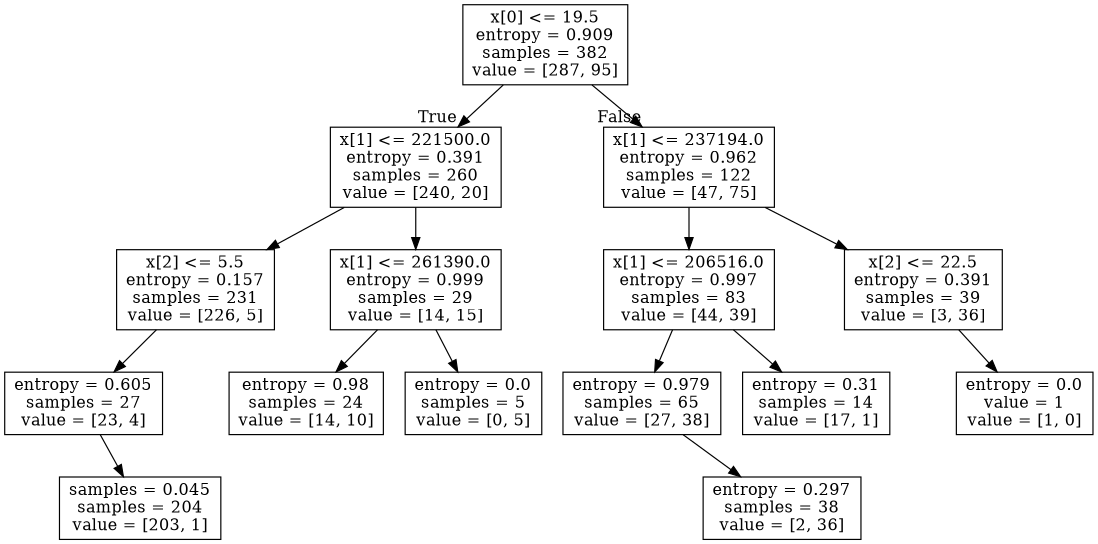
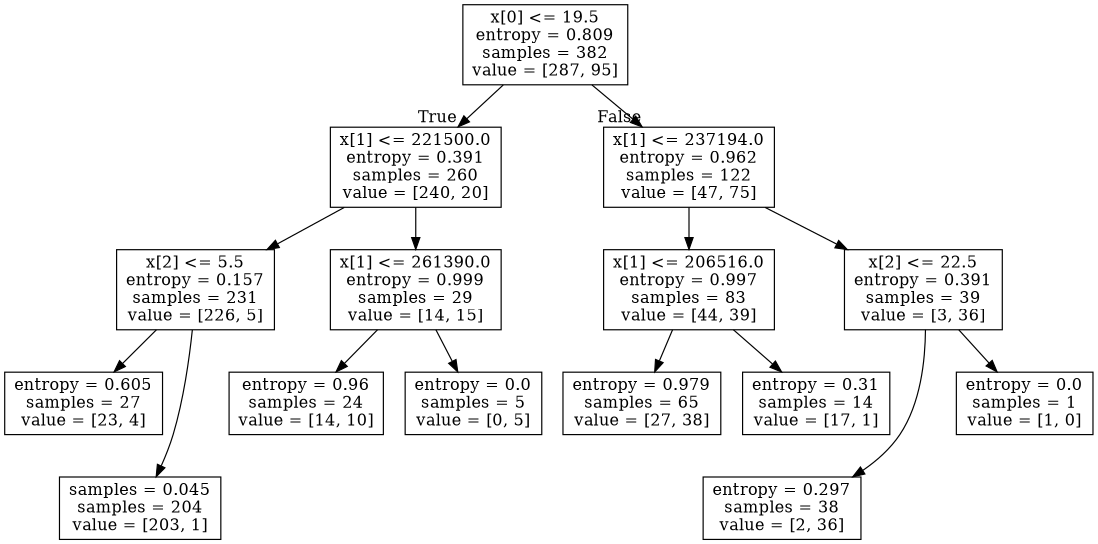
node "x[0] <= 19.5 entropy = 0.909 samples = 382 value = [287, 95]": label "x[0] <= 19.5 entropy = 0.909 samples = 382 value = [287, 95]" -> "x[0] <= 19.5 entropy = 0.809 samples = 382 value = [287, 95]"
node "entropy = 0.98 samples = 24 value = [14, 10]": label "entropy = 0.98 samples = 24 value = [14, 10]" -> "entropy = 0.96 samples = 24 value = [14, 10]"
node "entropy = 0.0 value = 1 value = [1, 0]": label "entropy = 0.0 value = 1 value = [1, 0]" -> "entropy = 0.0 samples = 1 value = [1, 0]"
edge "entropy = 0.605 samples = 27 value = [23, 4]" -> "samples = 0.045 samples = 204 value = [203, 1]": now "x[2] <= 5.5 entropy = 0.157 samples = 231 value = [226, 5]" -> "samples = 0.045 samples = 204 value = [203, 1]"
edge "entropy = 0.979 samples = 65 value = [27, 38]" -> "entropy = 0.297 samples = 38 value = [2, 36]": now "x[2] <= 22.5 entropy = 0.391 samples = 39 value = [3, 36]" -> "entropy = 0.297 samples = 38 value = [2, 36]"
